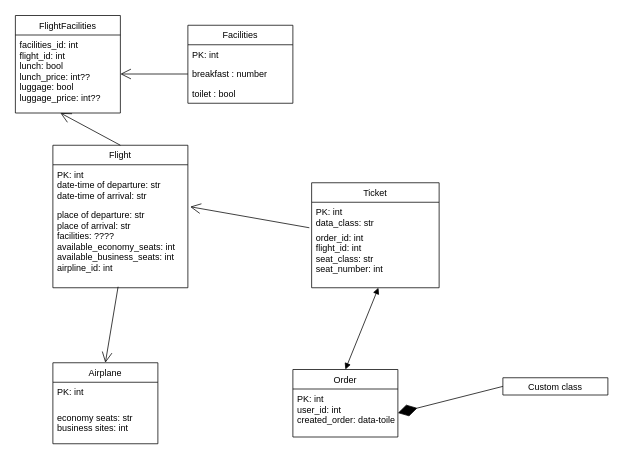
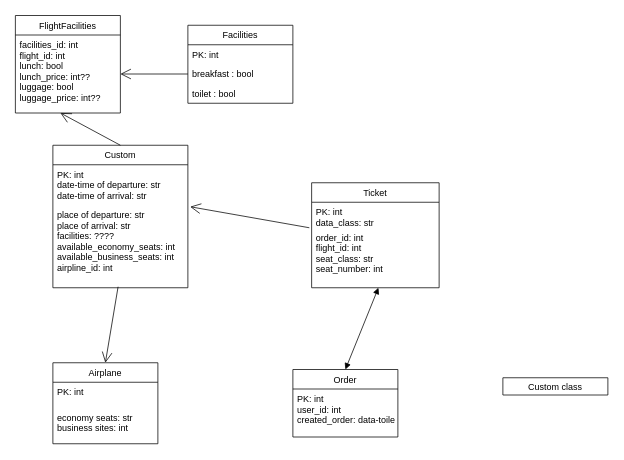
node "breakfast : number": label "breakfast : number" -> "breakfast : bool"
node "Flight": label "Flight" -> "Custom"
edge "Custom class" -> "PK: int user_id: int created_order: data-toilet": removed
